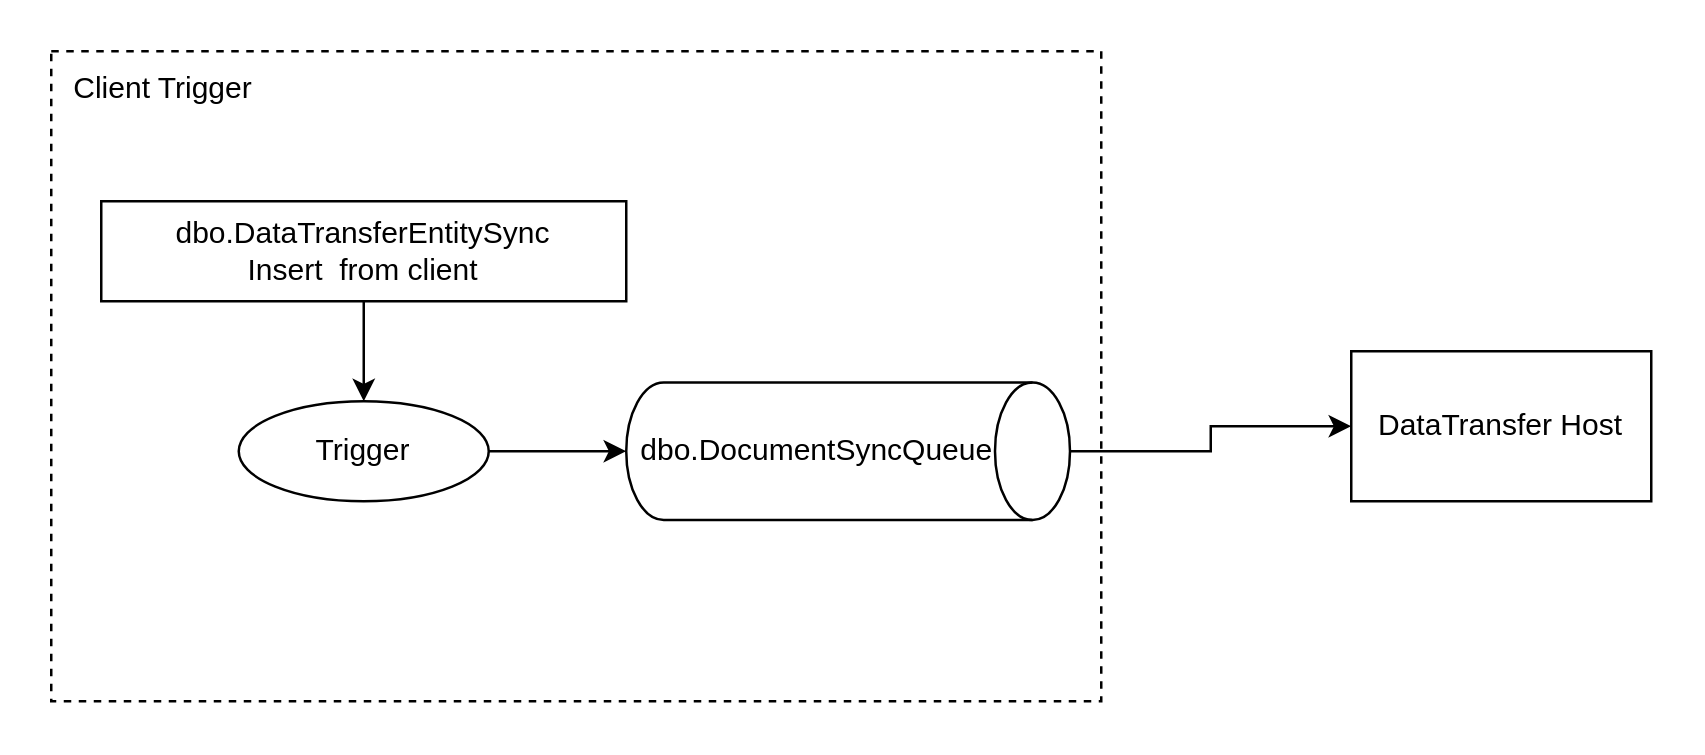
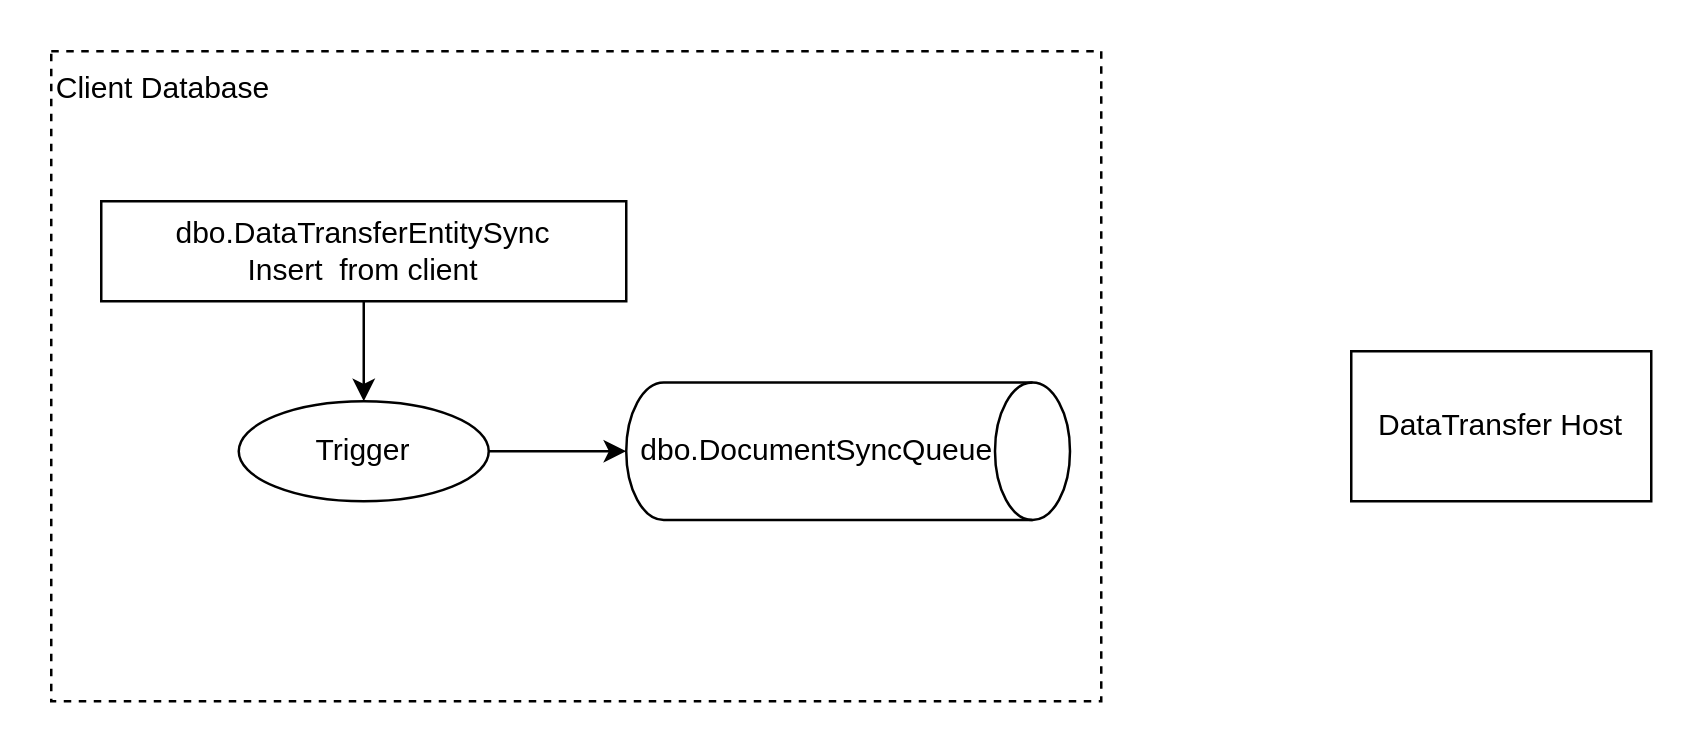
node "Client Trigger": label "Client Trigger" -> "Client Database"
edge "dbo.DocumentSyncQueue" -> "DataTransfer Host": removed
